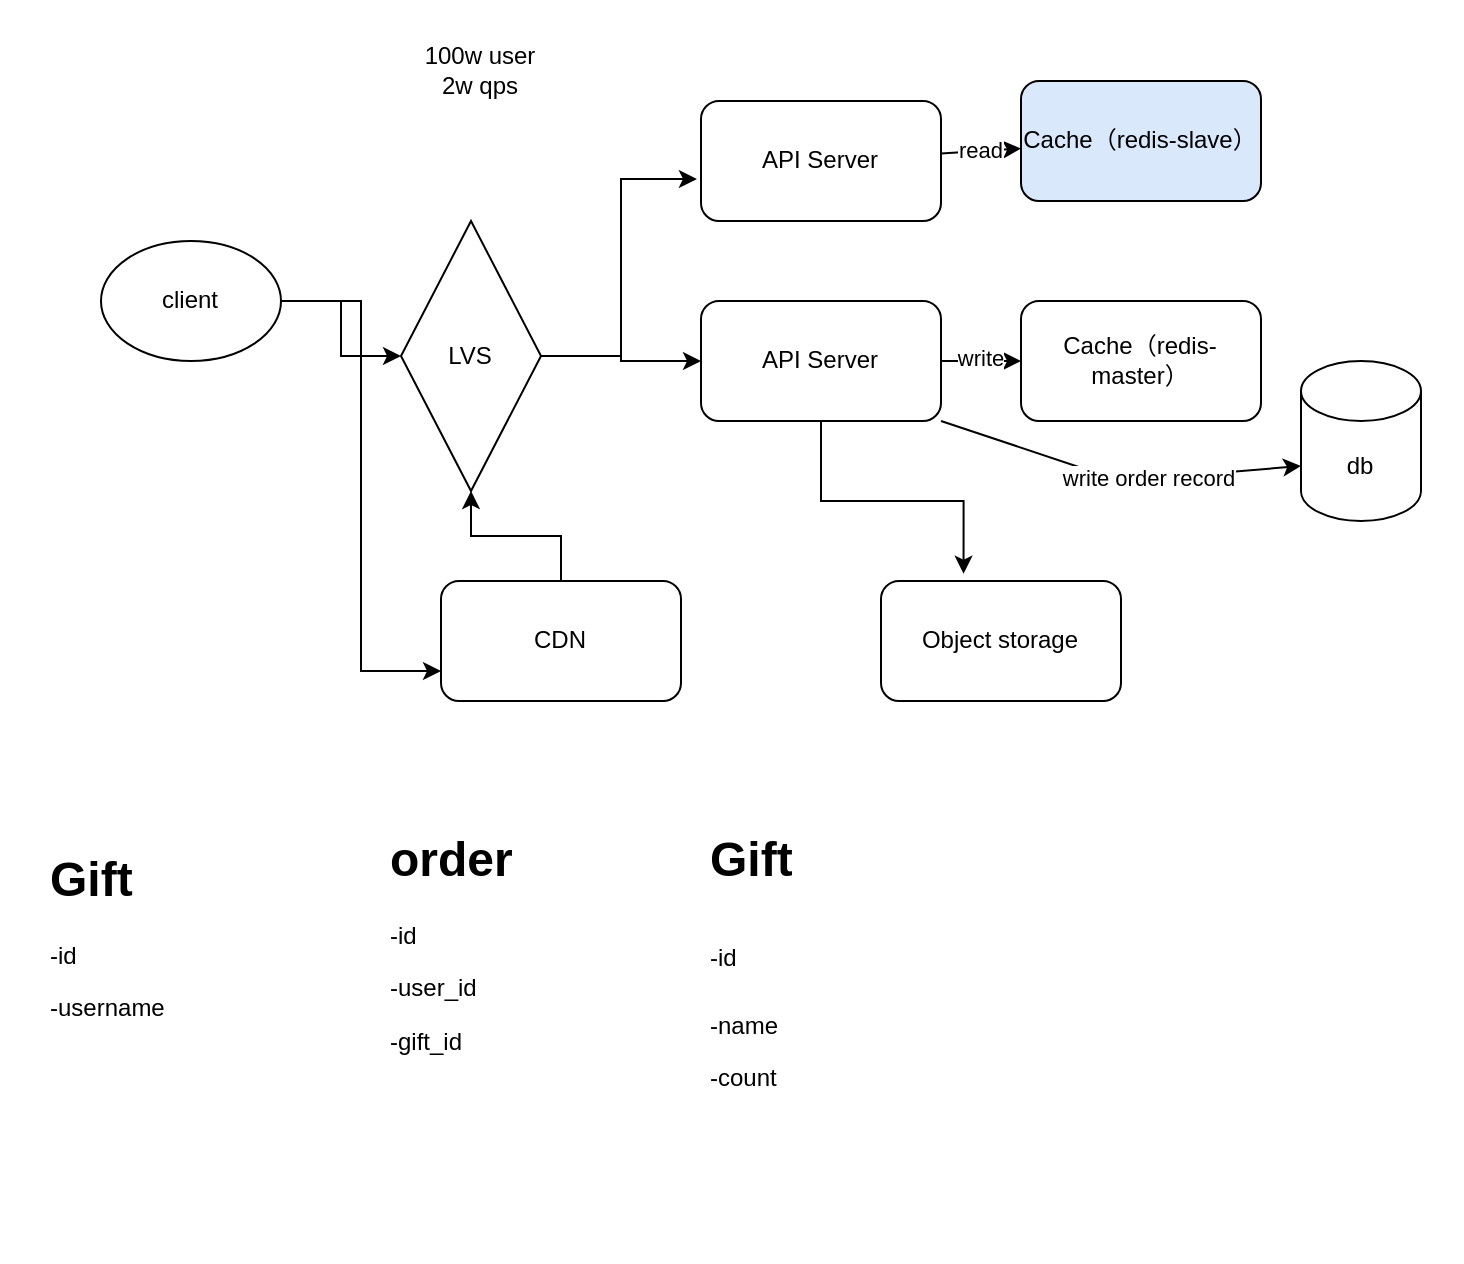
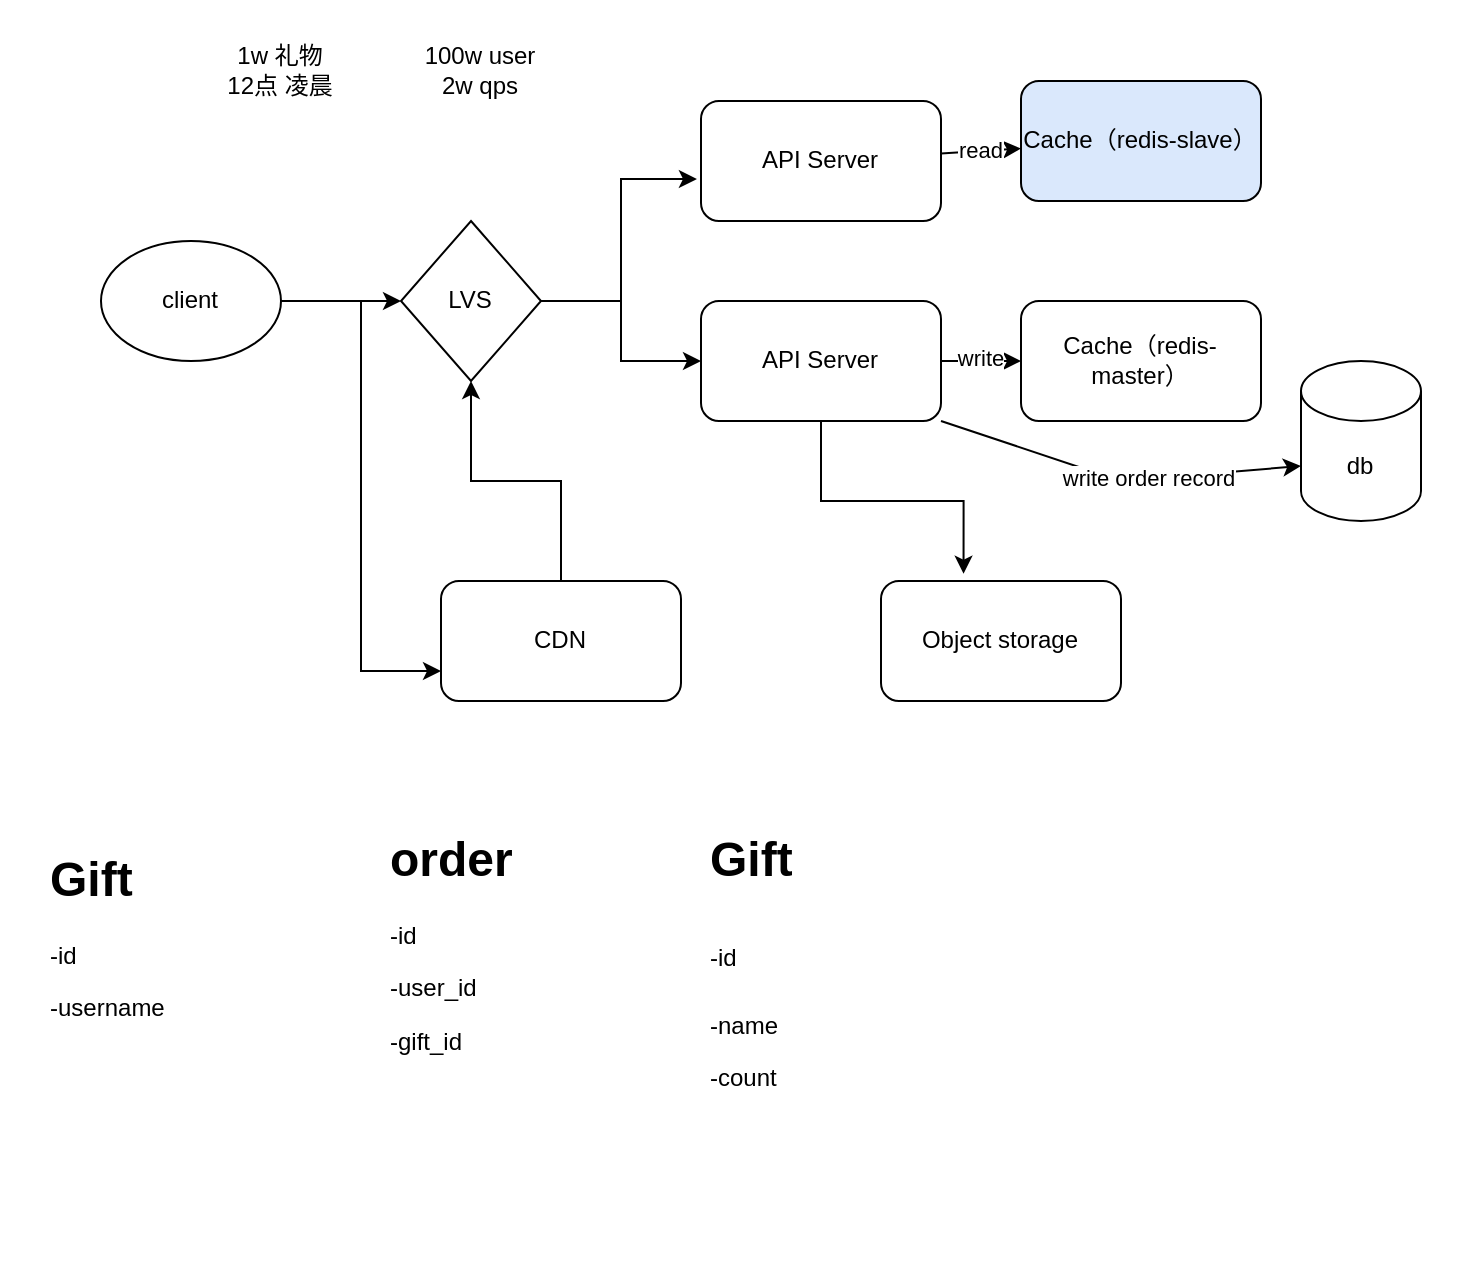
node "1w 礼物 12点 凌晨": added
node "LVS": size 140x270 -> 140x160
